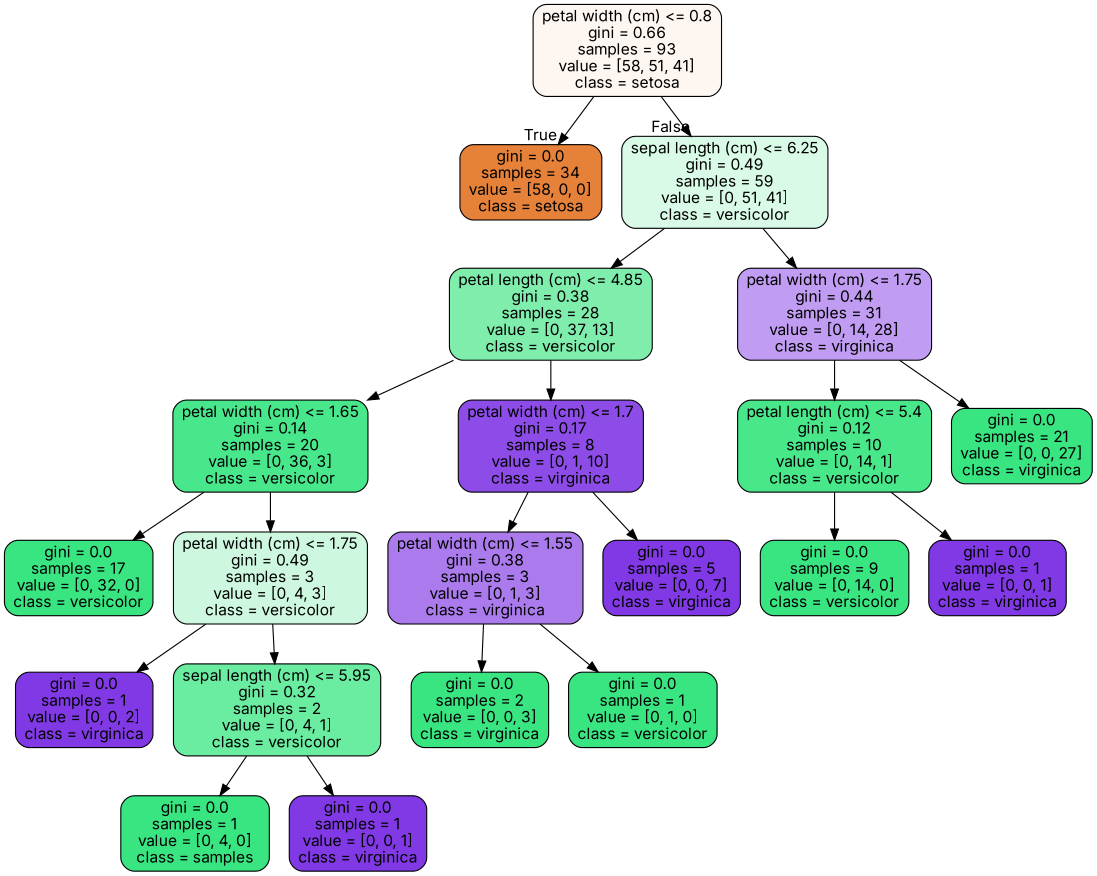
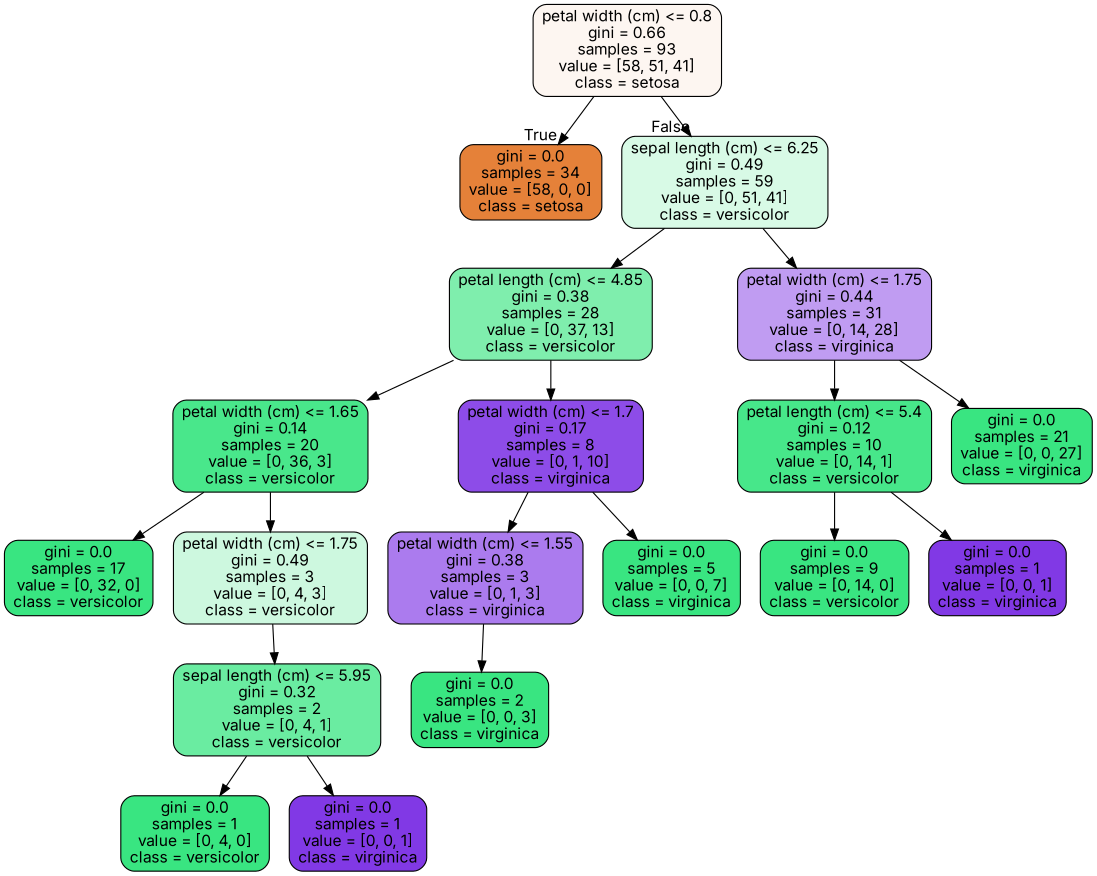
node "gini = 0.0 samples = 5 value = [0, 0, 7] class = virginica": fillcolor #8139e5ff -> #39e581ff
node "gini = 0.0 samples = 1 value = [0, 0, 2] class = virginica": removed
node "gini = 0.0 samples = 1 value = [0, 1, 0] class = versicolor": removed
node "gini = 0.0 samples = 1 value = [0, 4, 0] class = samples": label "gini = 0.0 samples = 1 value = [0, 4, 0] class = samples" -> "gini = 0.0 samples = 1 value = [0, 4, 0] class = versicolor"
